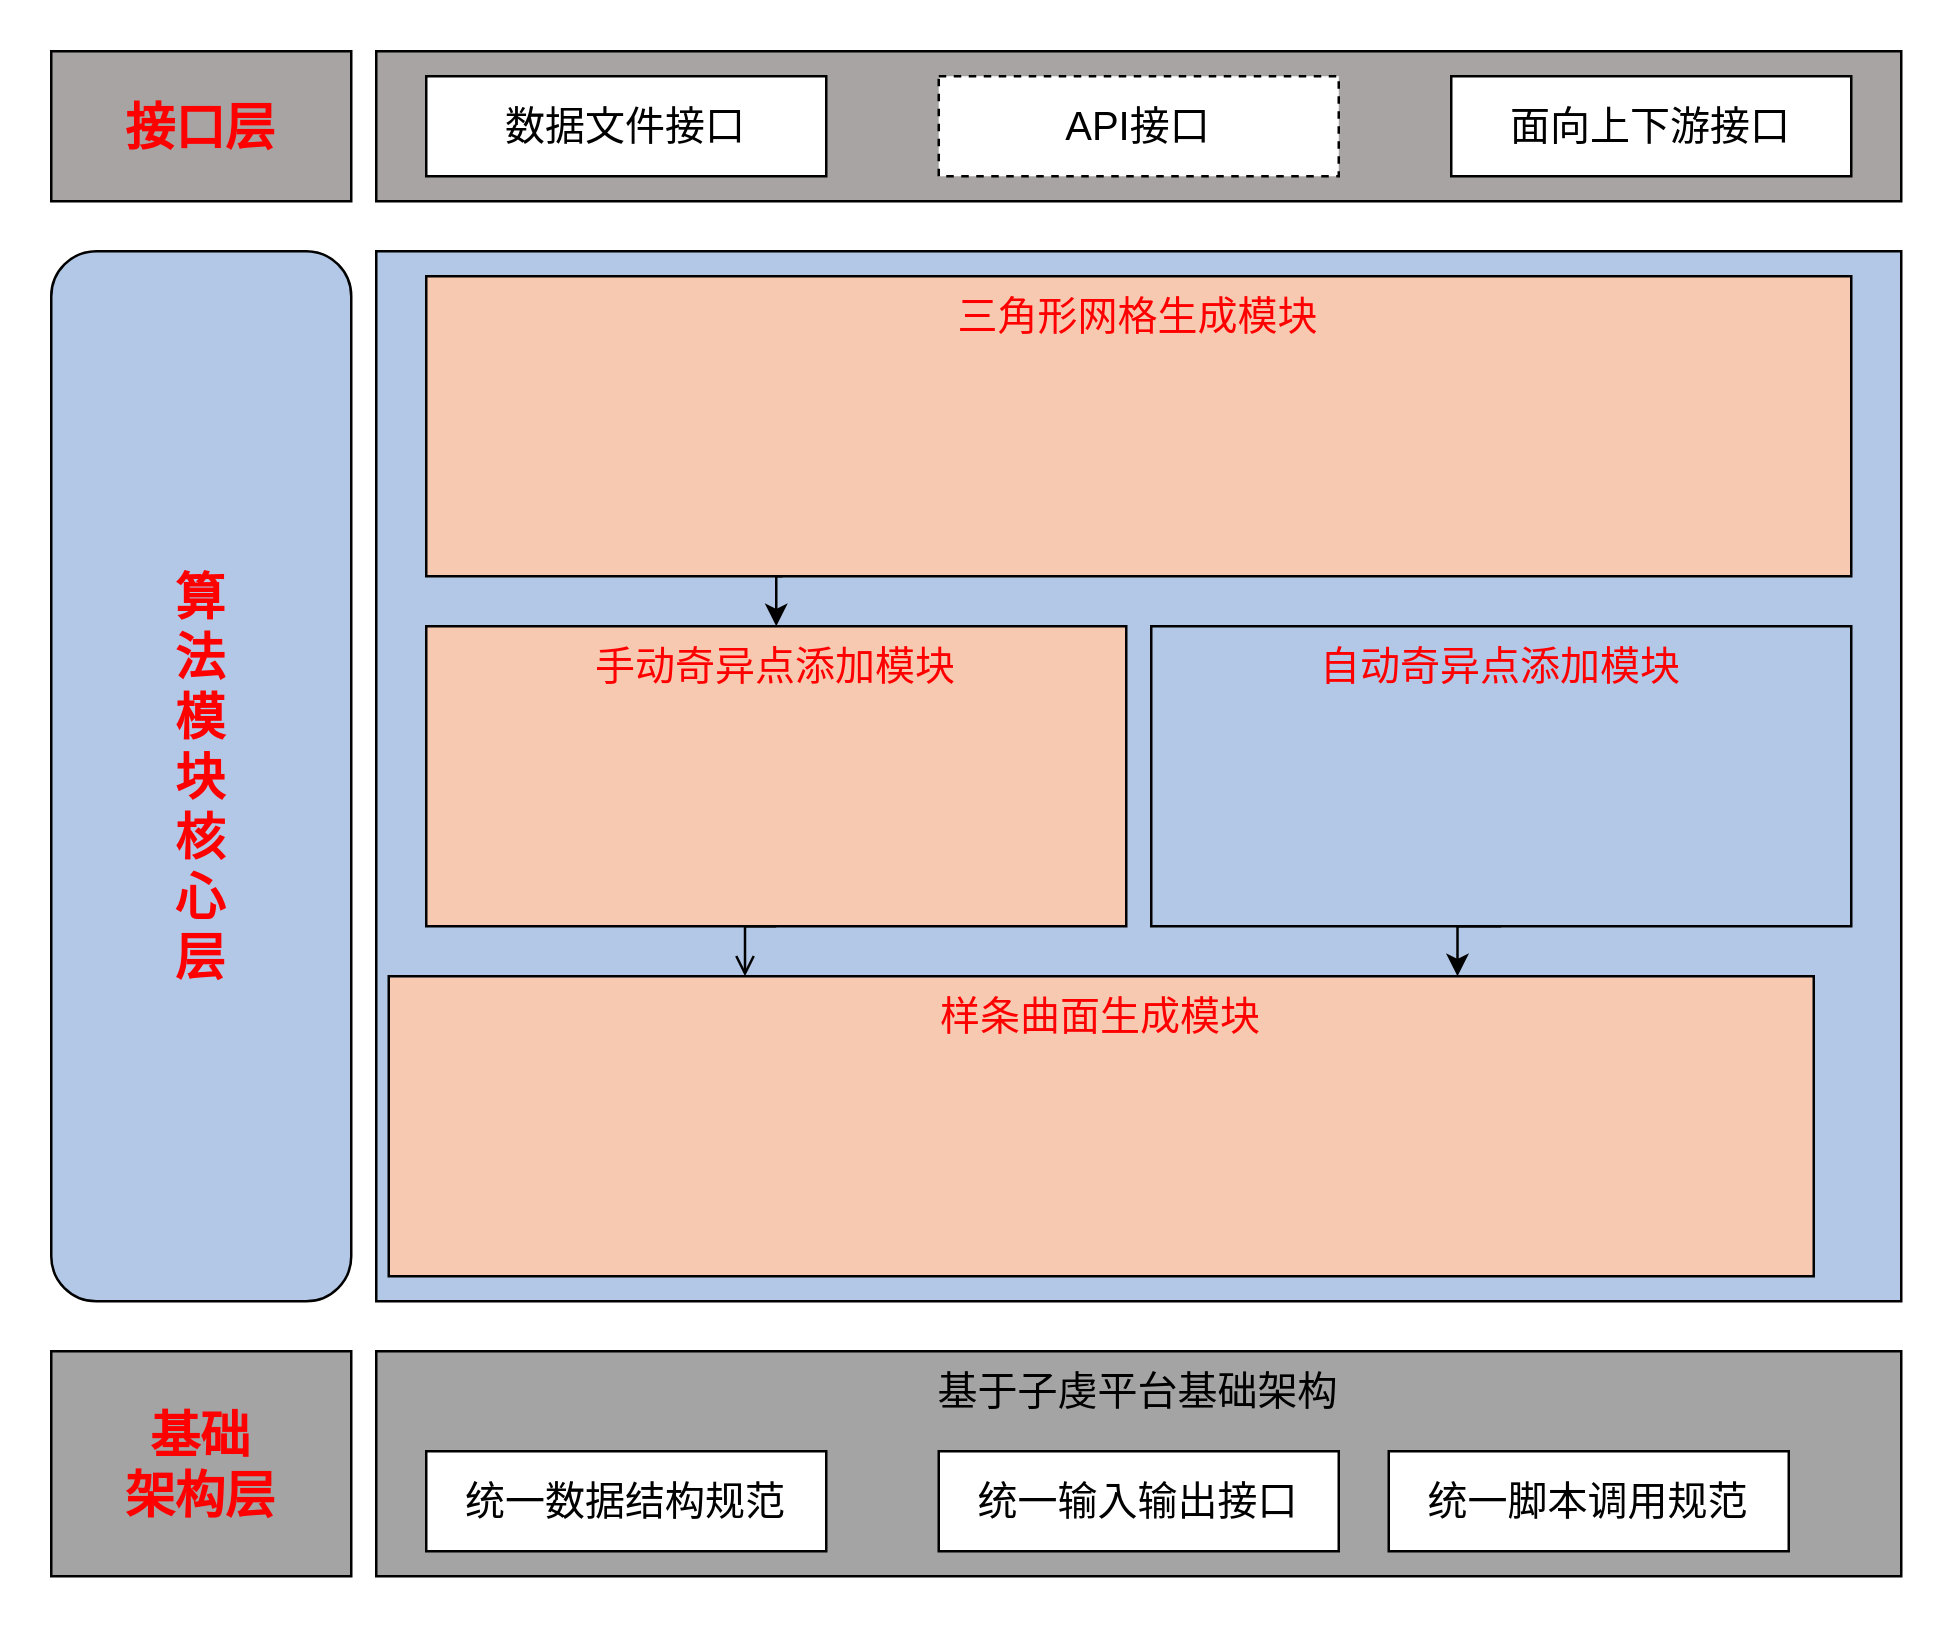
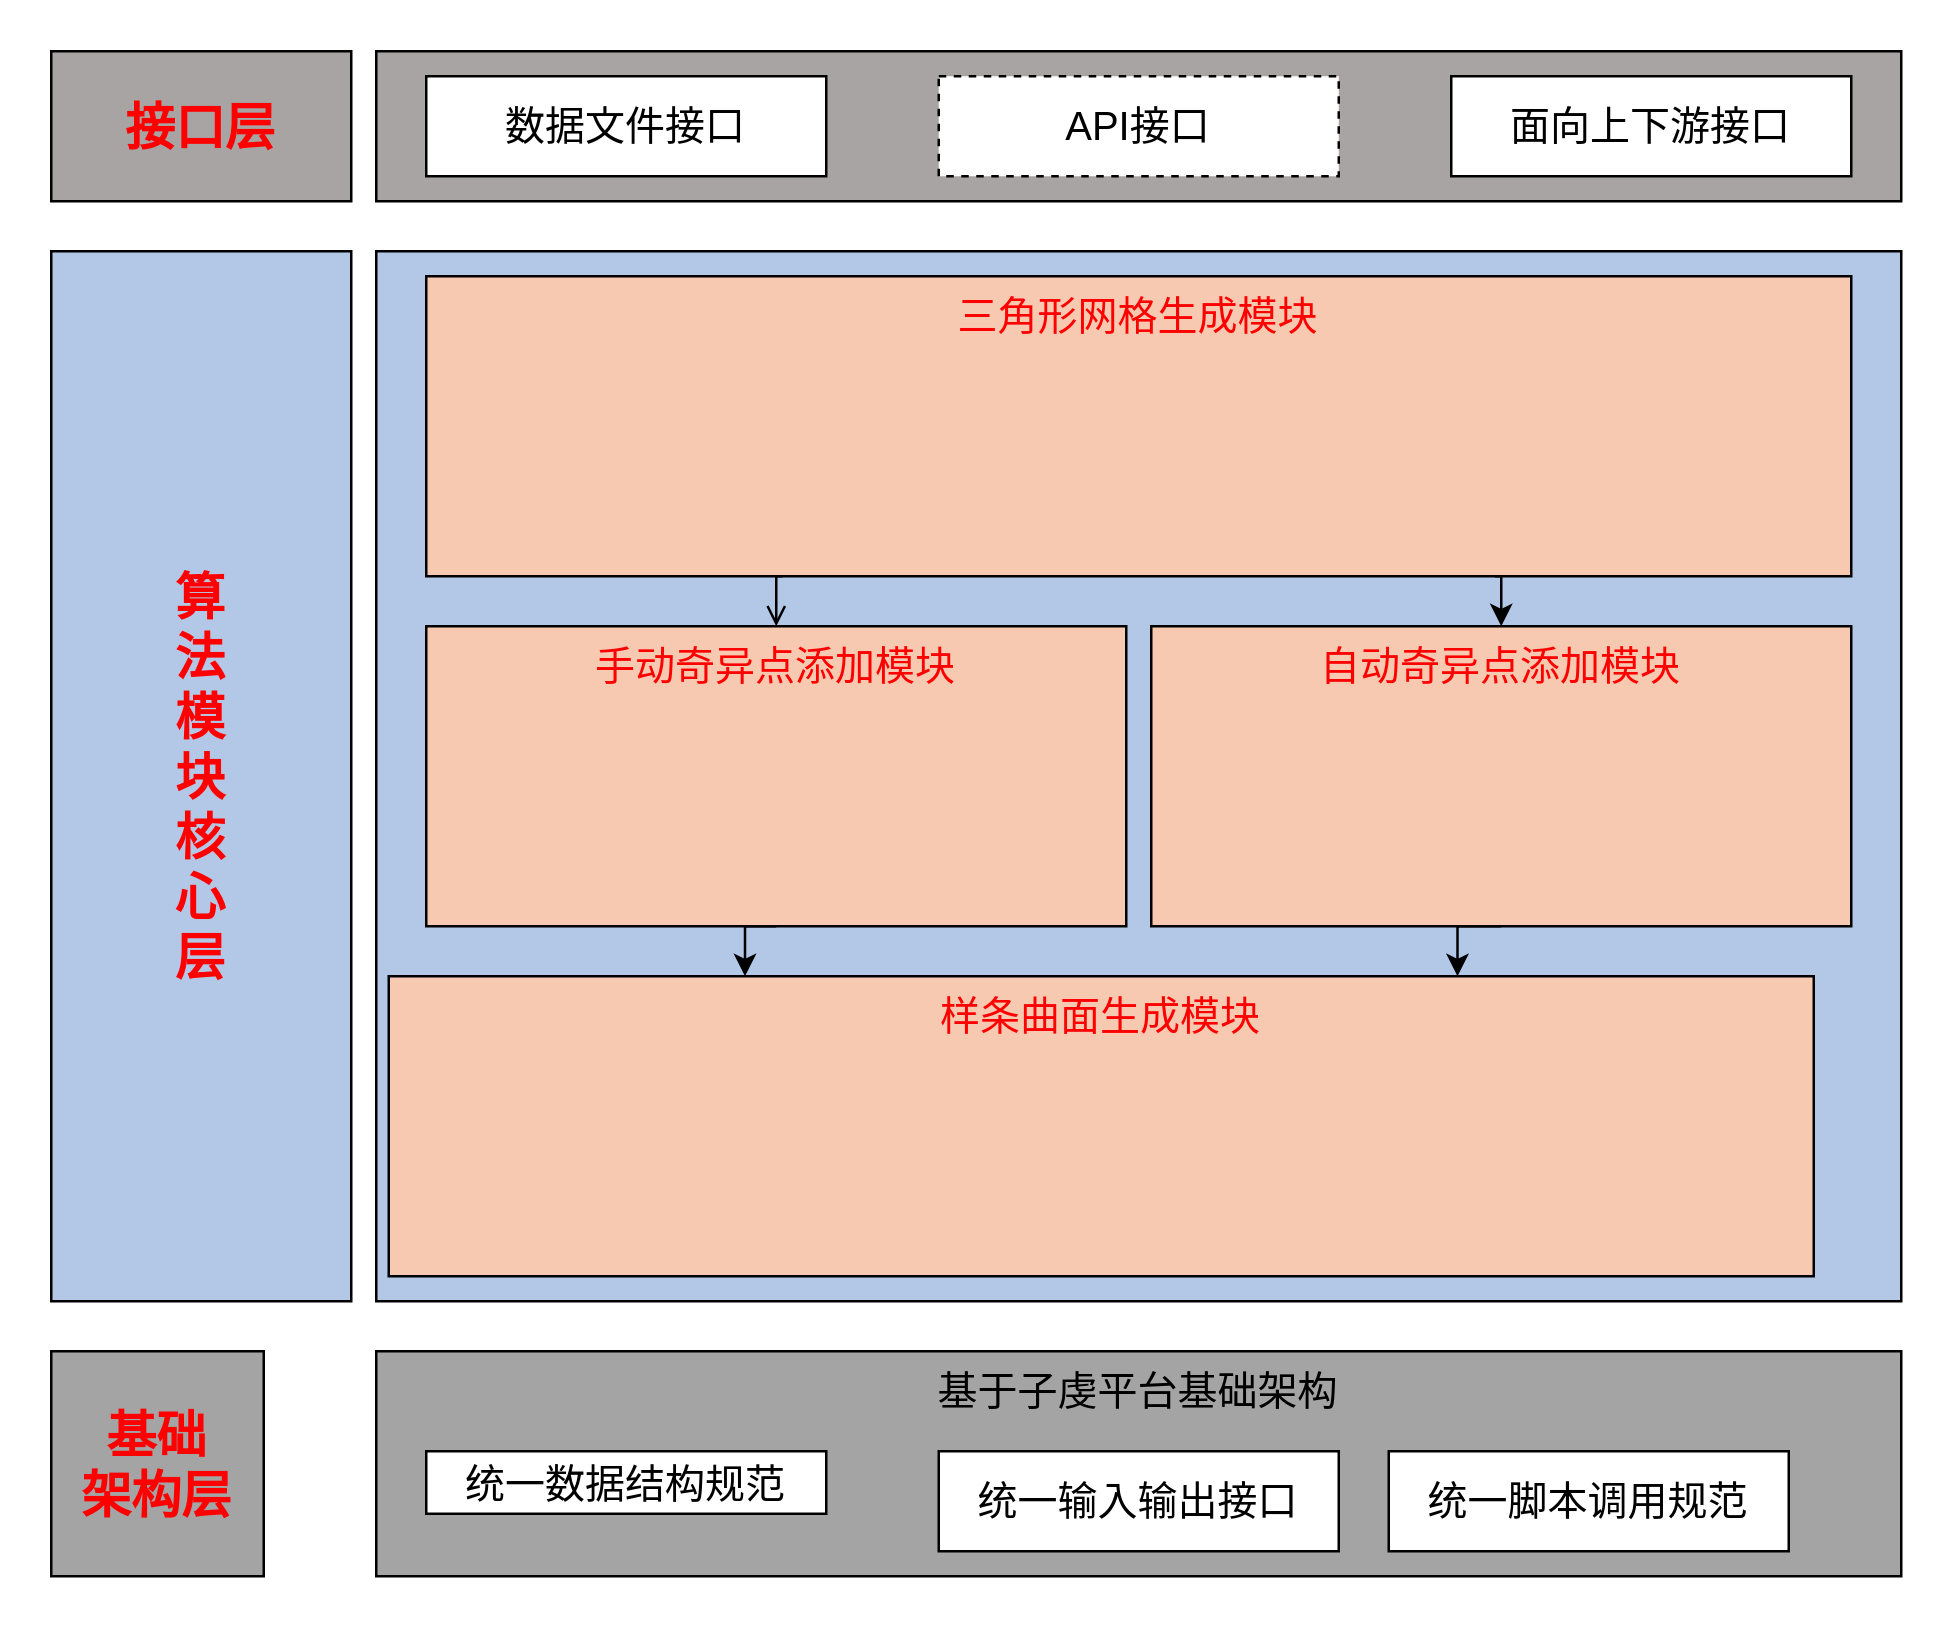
edge "三角形网格生成模块" -> "自动奇异点添加模块": added
edge "三角形网格生成模块" -> "手动奇异点添加模块": arrowhead classic -> open
node "算 法 模 块 核 心 层": shape rounded rectangle -> rectangle
node "自动奇异点添加模块": fillcolor #b3c8e7 -> #f8c9b1
edge "手动奇异点添加模块" -> "样条曲面生成模块": arrowhead open -> classic
node "基础 架构层": size 300x225 -> 213x225
node "统一数据结构规范": size 400x100 -> 400x63
